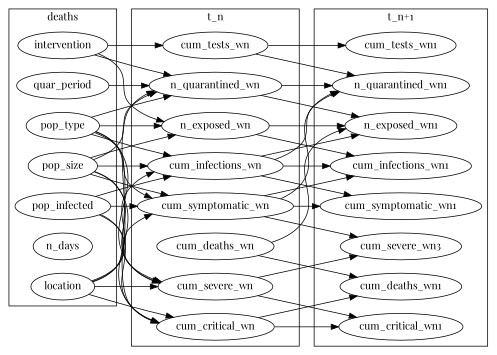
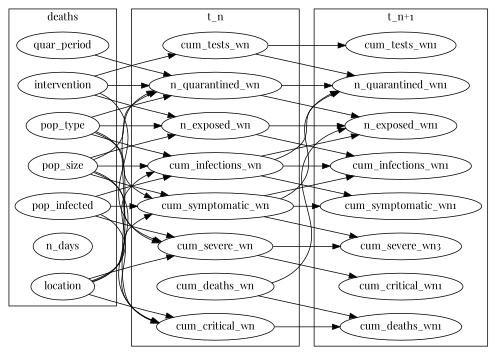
edge "pop_type" -> "cum_severe_wn": now "intervention" -> "cum_severe_wn"
edge "cum_critical_wn" -> "cum_critical_wn1": removed
